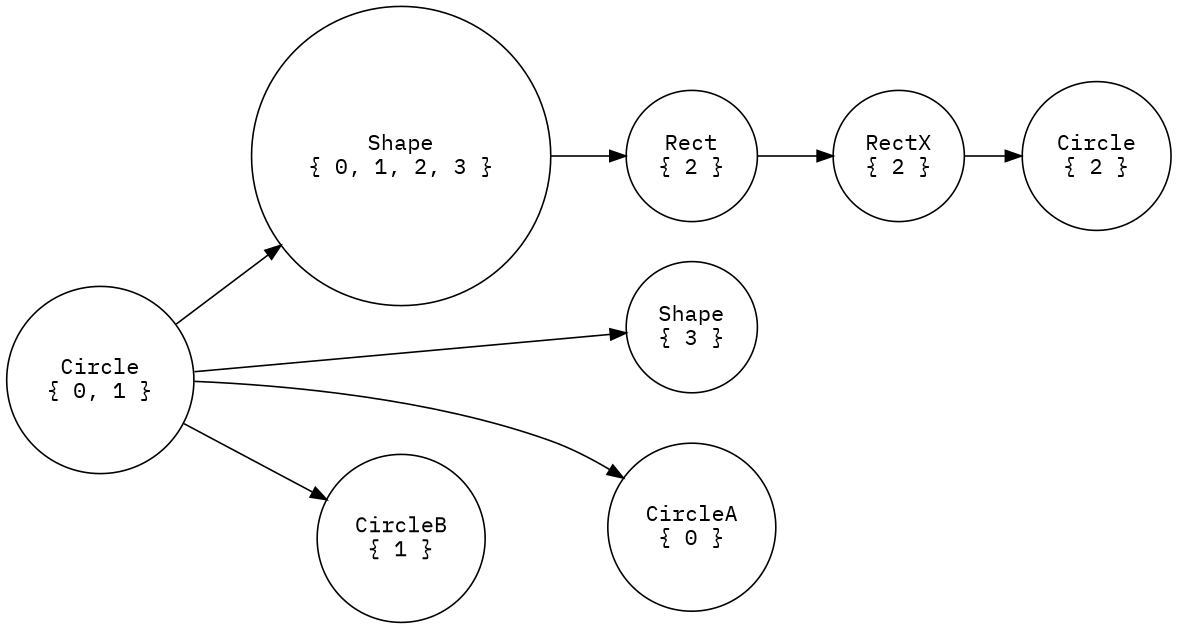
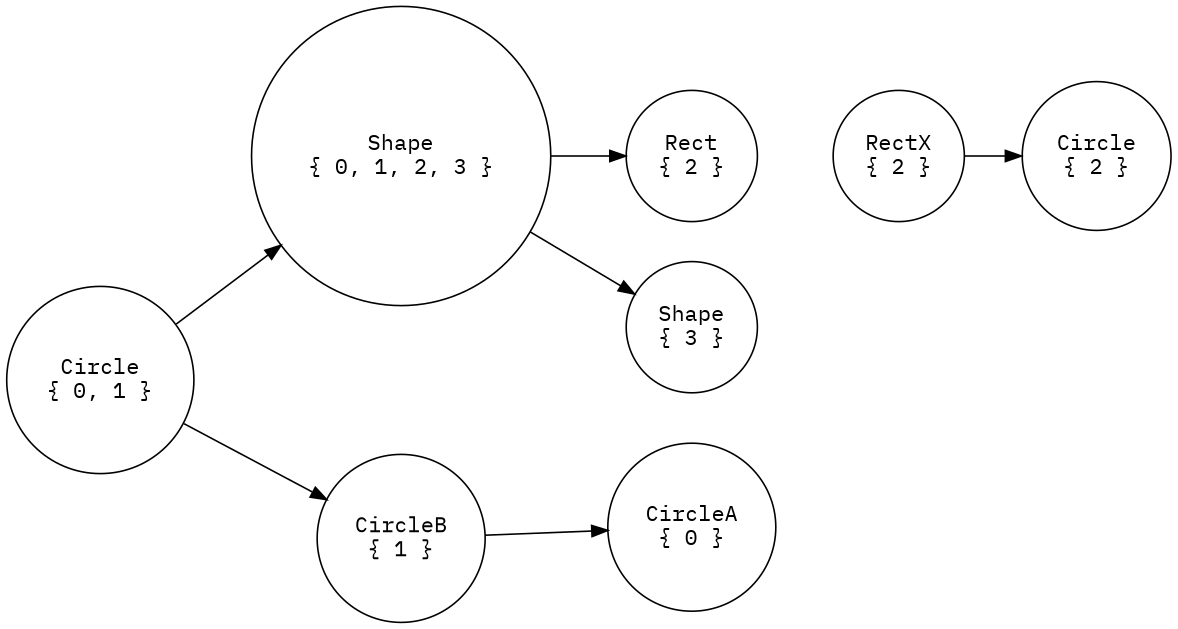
edge "Rect { 2 }" -> "RectX { 2 }": removed
edge "Circle { 0, 1 }" -> "Shape { 3 }": now "Shape { 0, 1, 2, 3 }" -> "Shape { 3 }"
edge "Circle { 0, 1 }" -> "CircleA { 0 }": now "CircleB { 1 }" -> "CircleA { 0 }"
